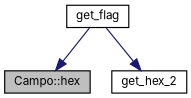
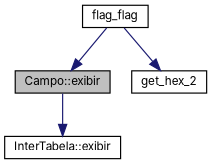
node "get_flag": label "get_flag" -> "flag_flag"
node "Campo::hex": label "Campo::hex" -> "Campo::exibir"
node "InterTabela::exibir": added
